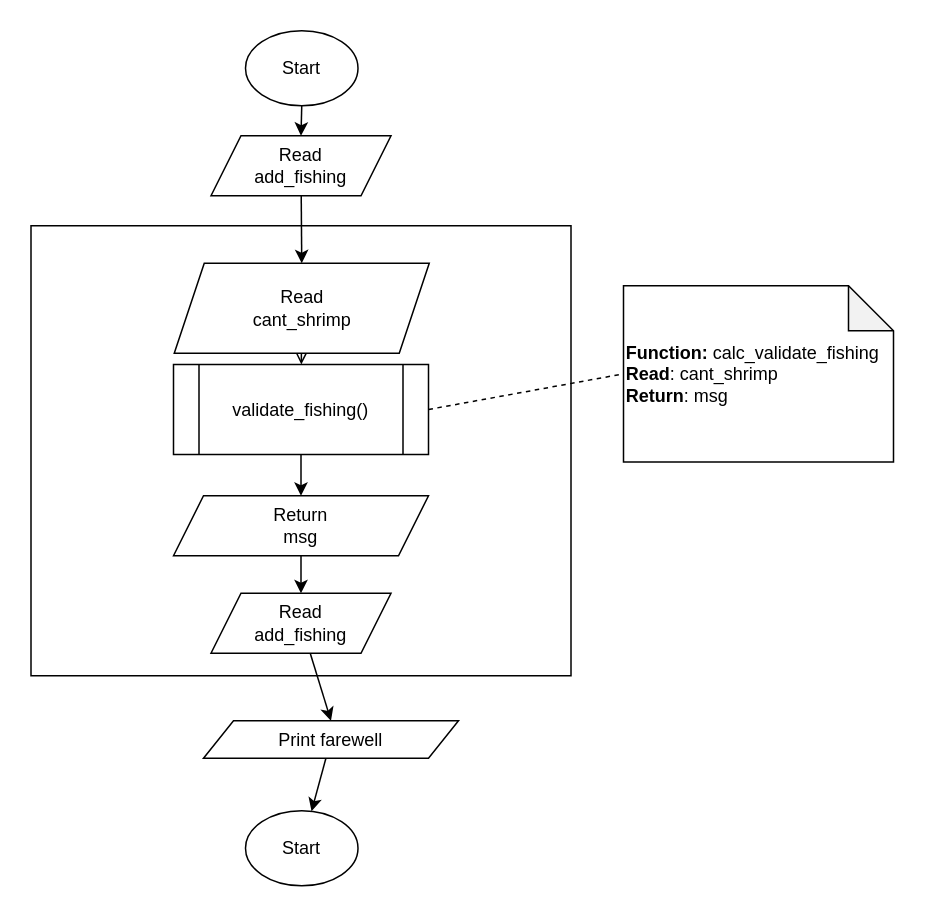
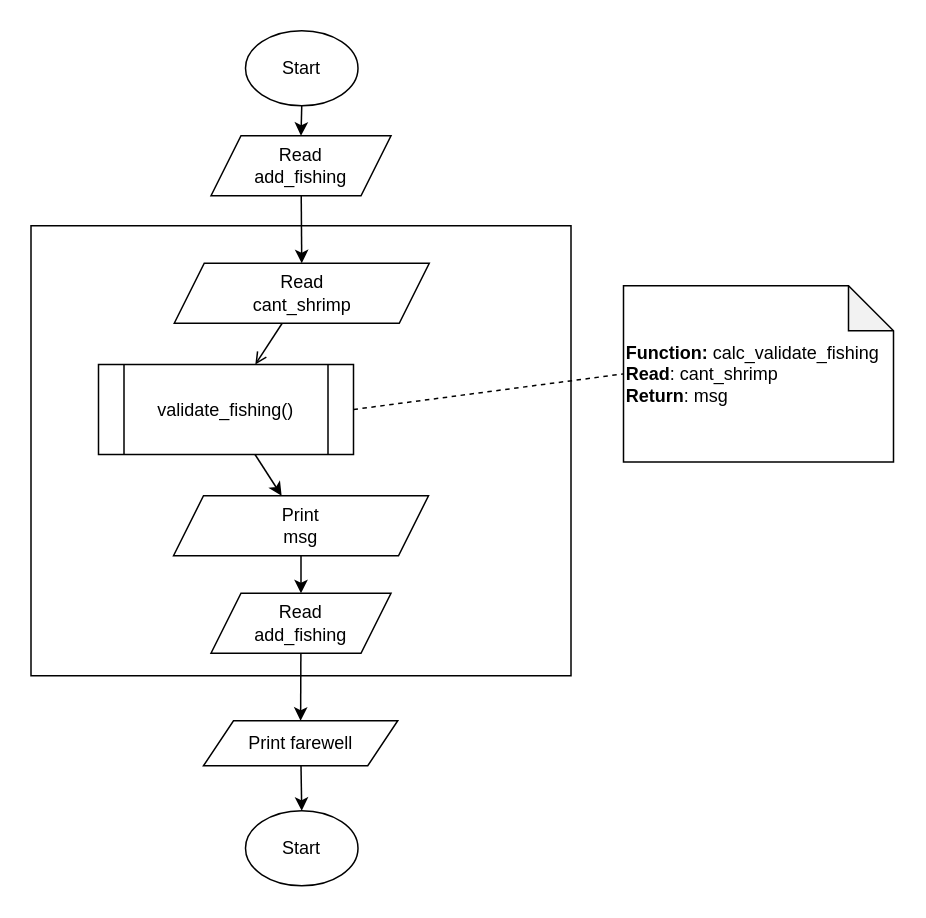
node "Read cant_shrimp": size 255x90 -> 255x60
node "validate_fishing()": moved (301, 410) -> (226, 410)
node "Return msg": label "Return msg" -> "Print msg"
node "Print farewell": size 255x38 -> 194x45
